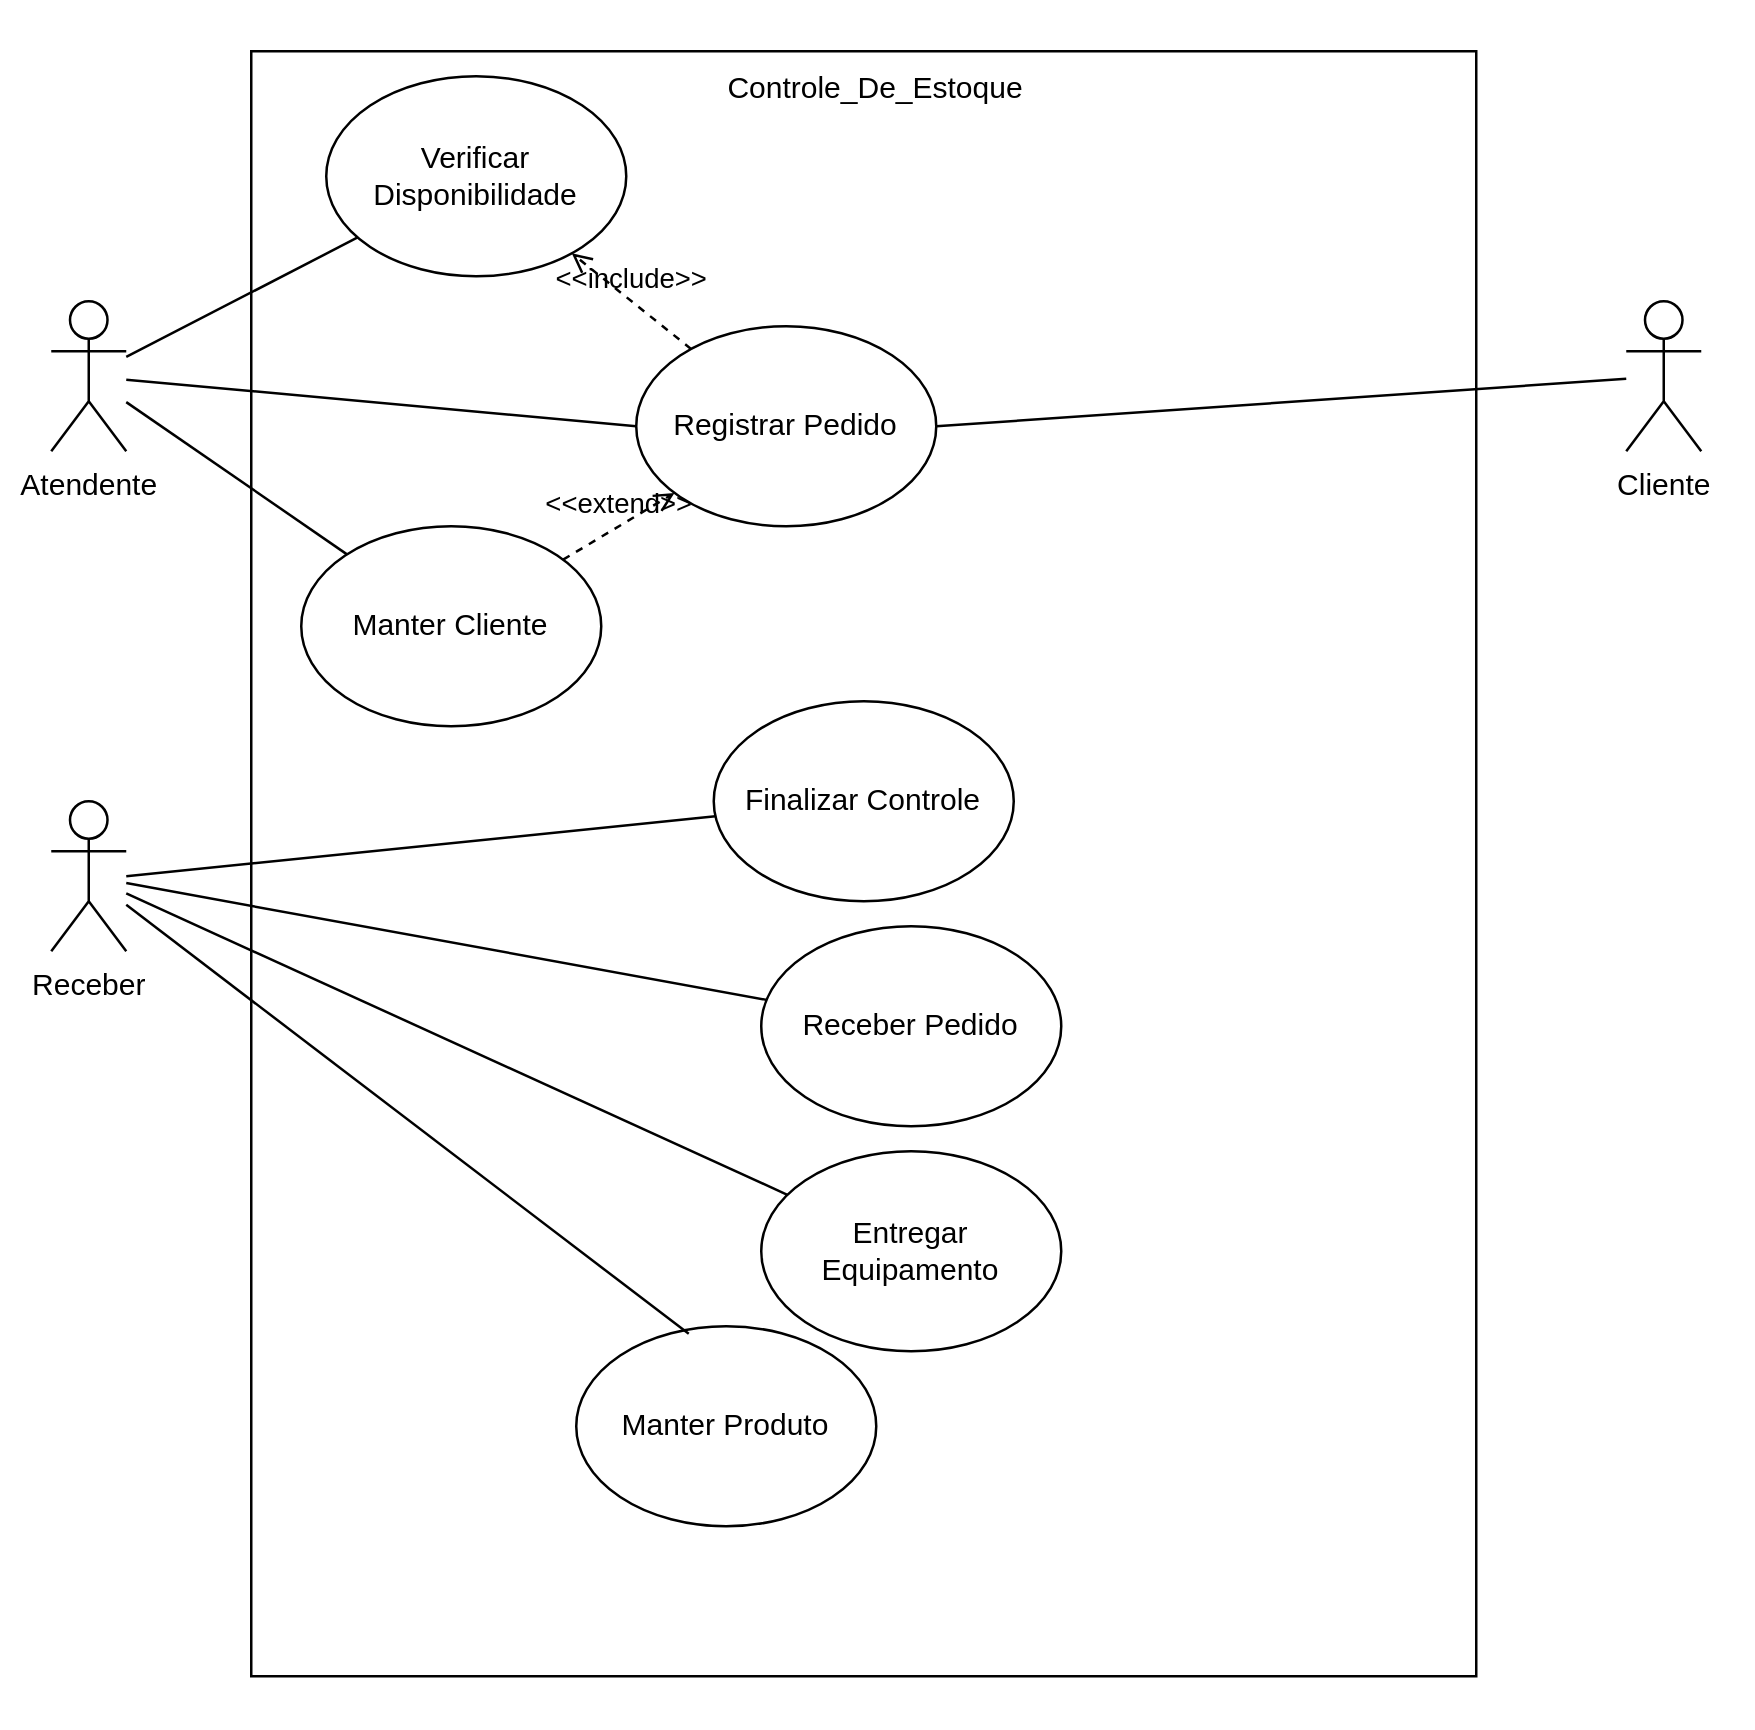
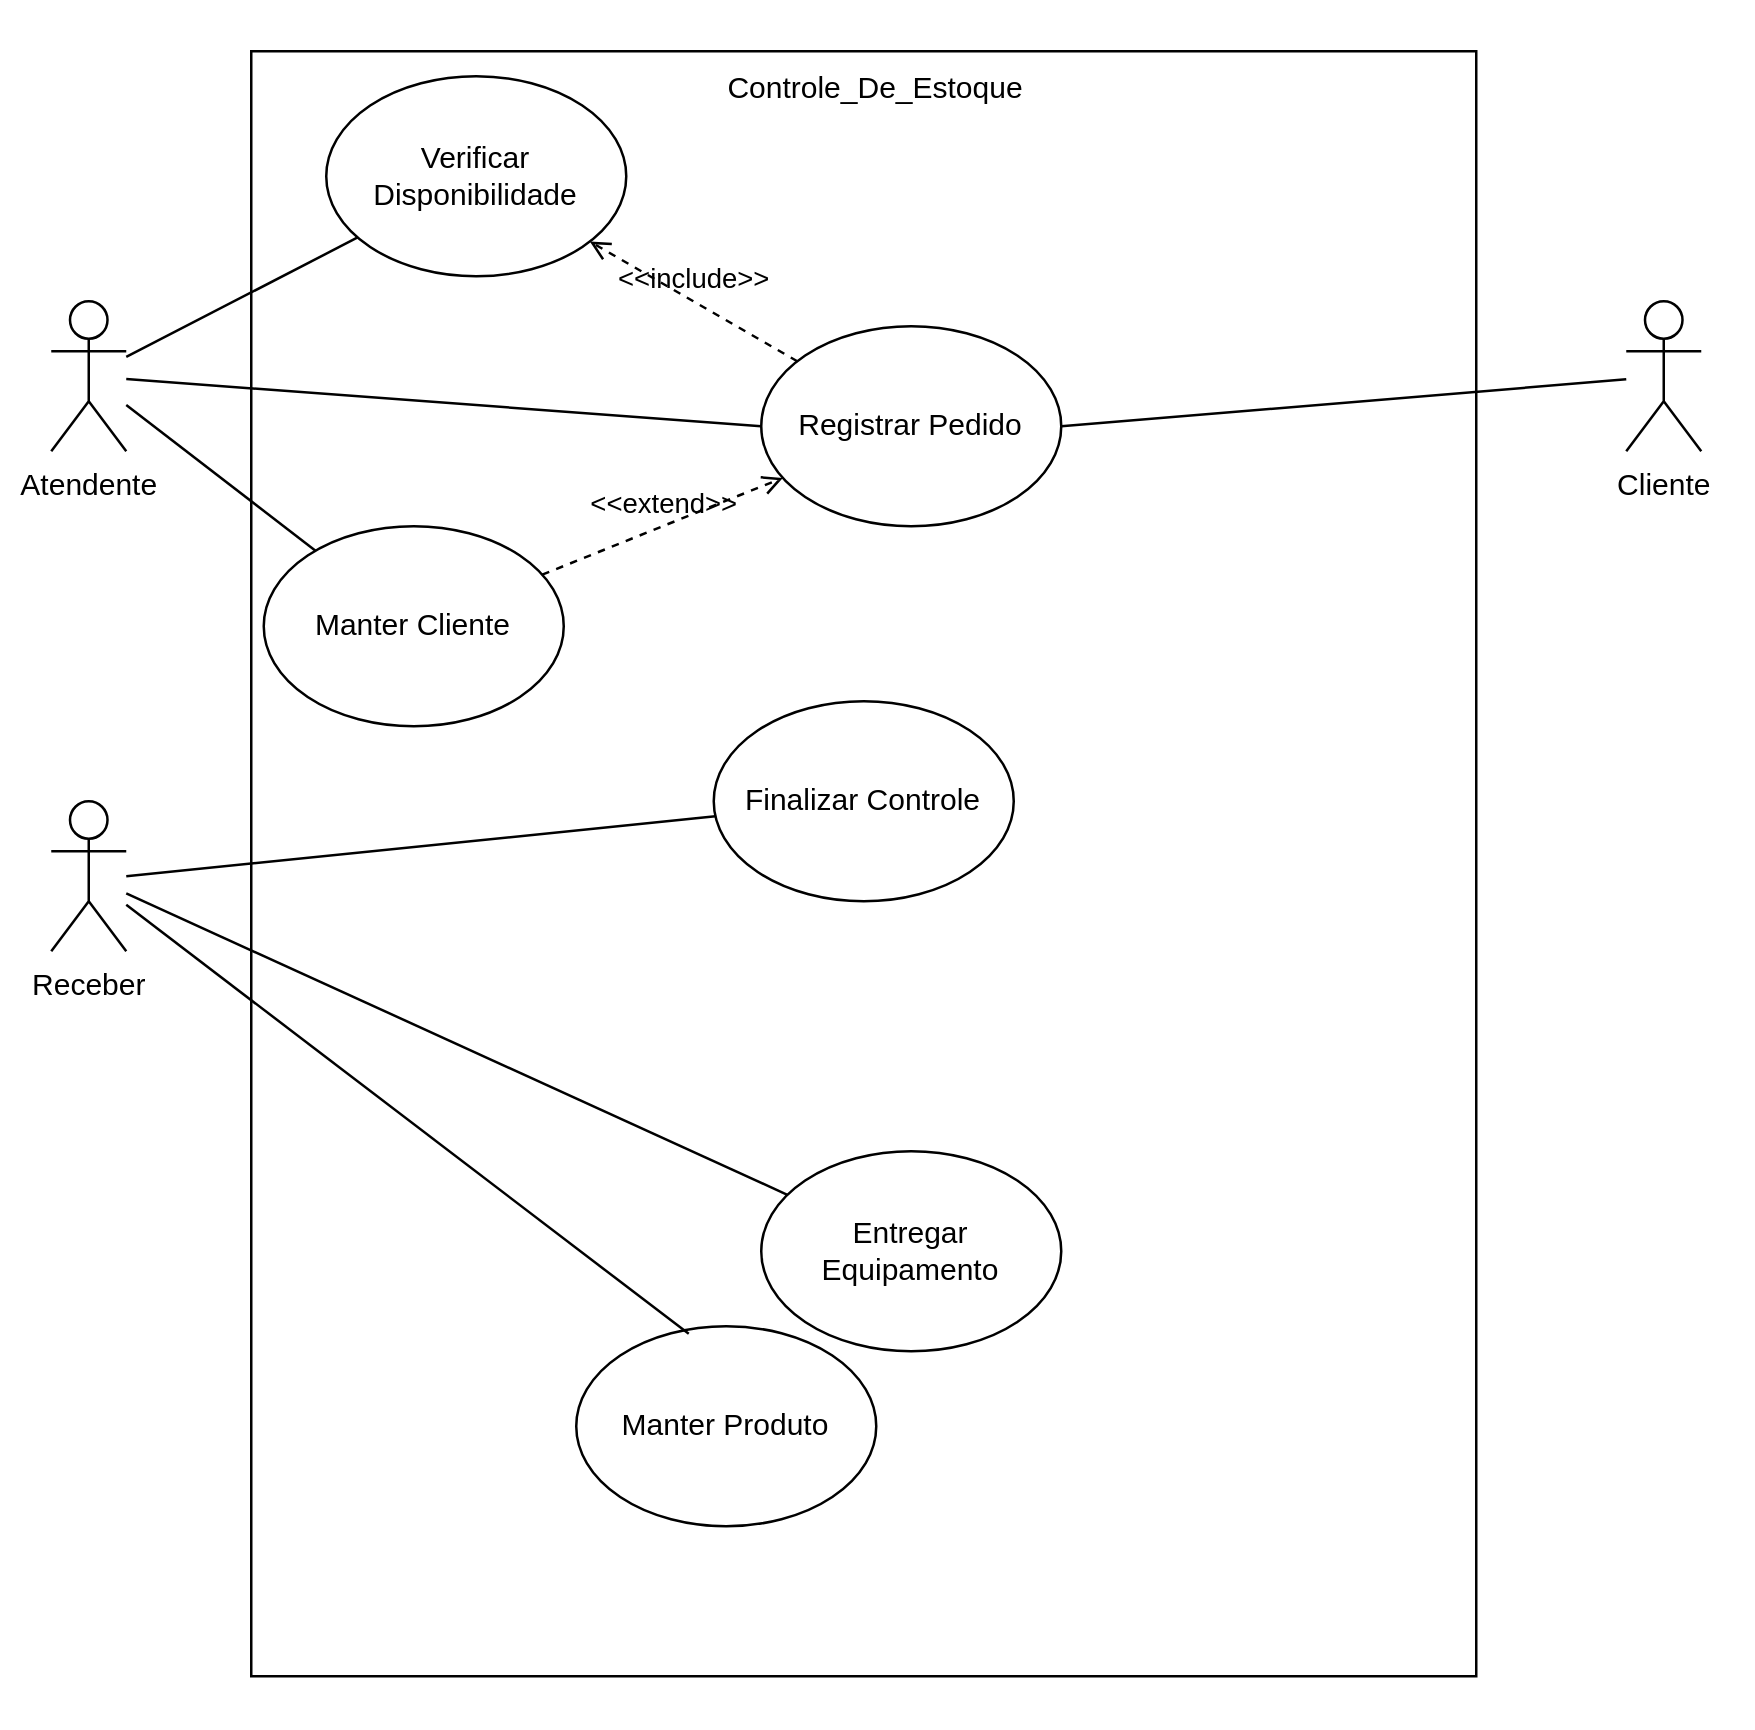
node "Registrar Pedido": moved (786, 426) -> (911, 426)
node "Manter Cliente": moved (451, 626) -> (414, 626)
edge "Receber" -- "Receber Pedido": removed
node "Receber Pedido": removed
